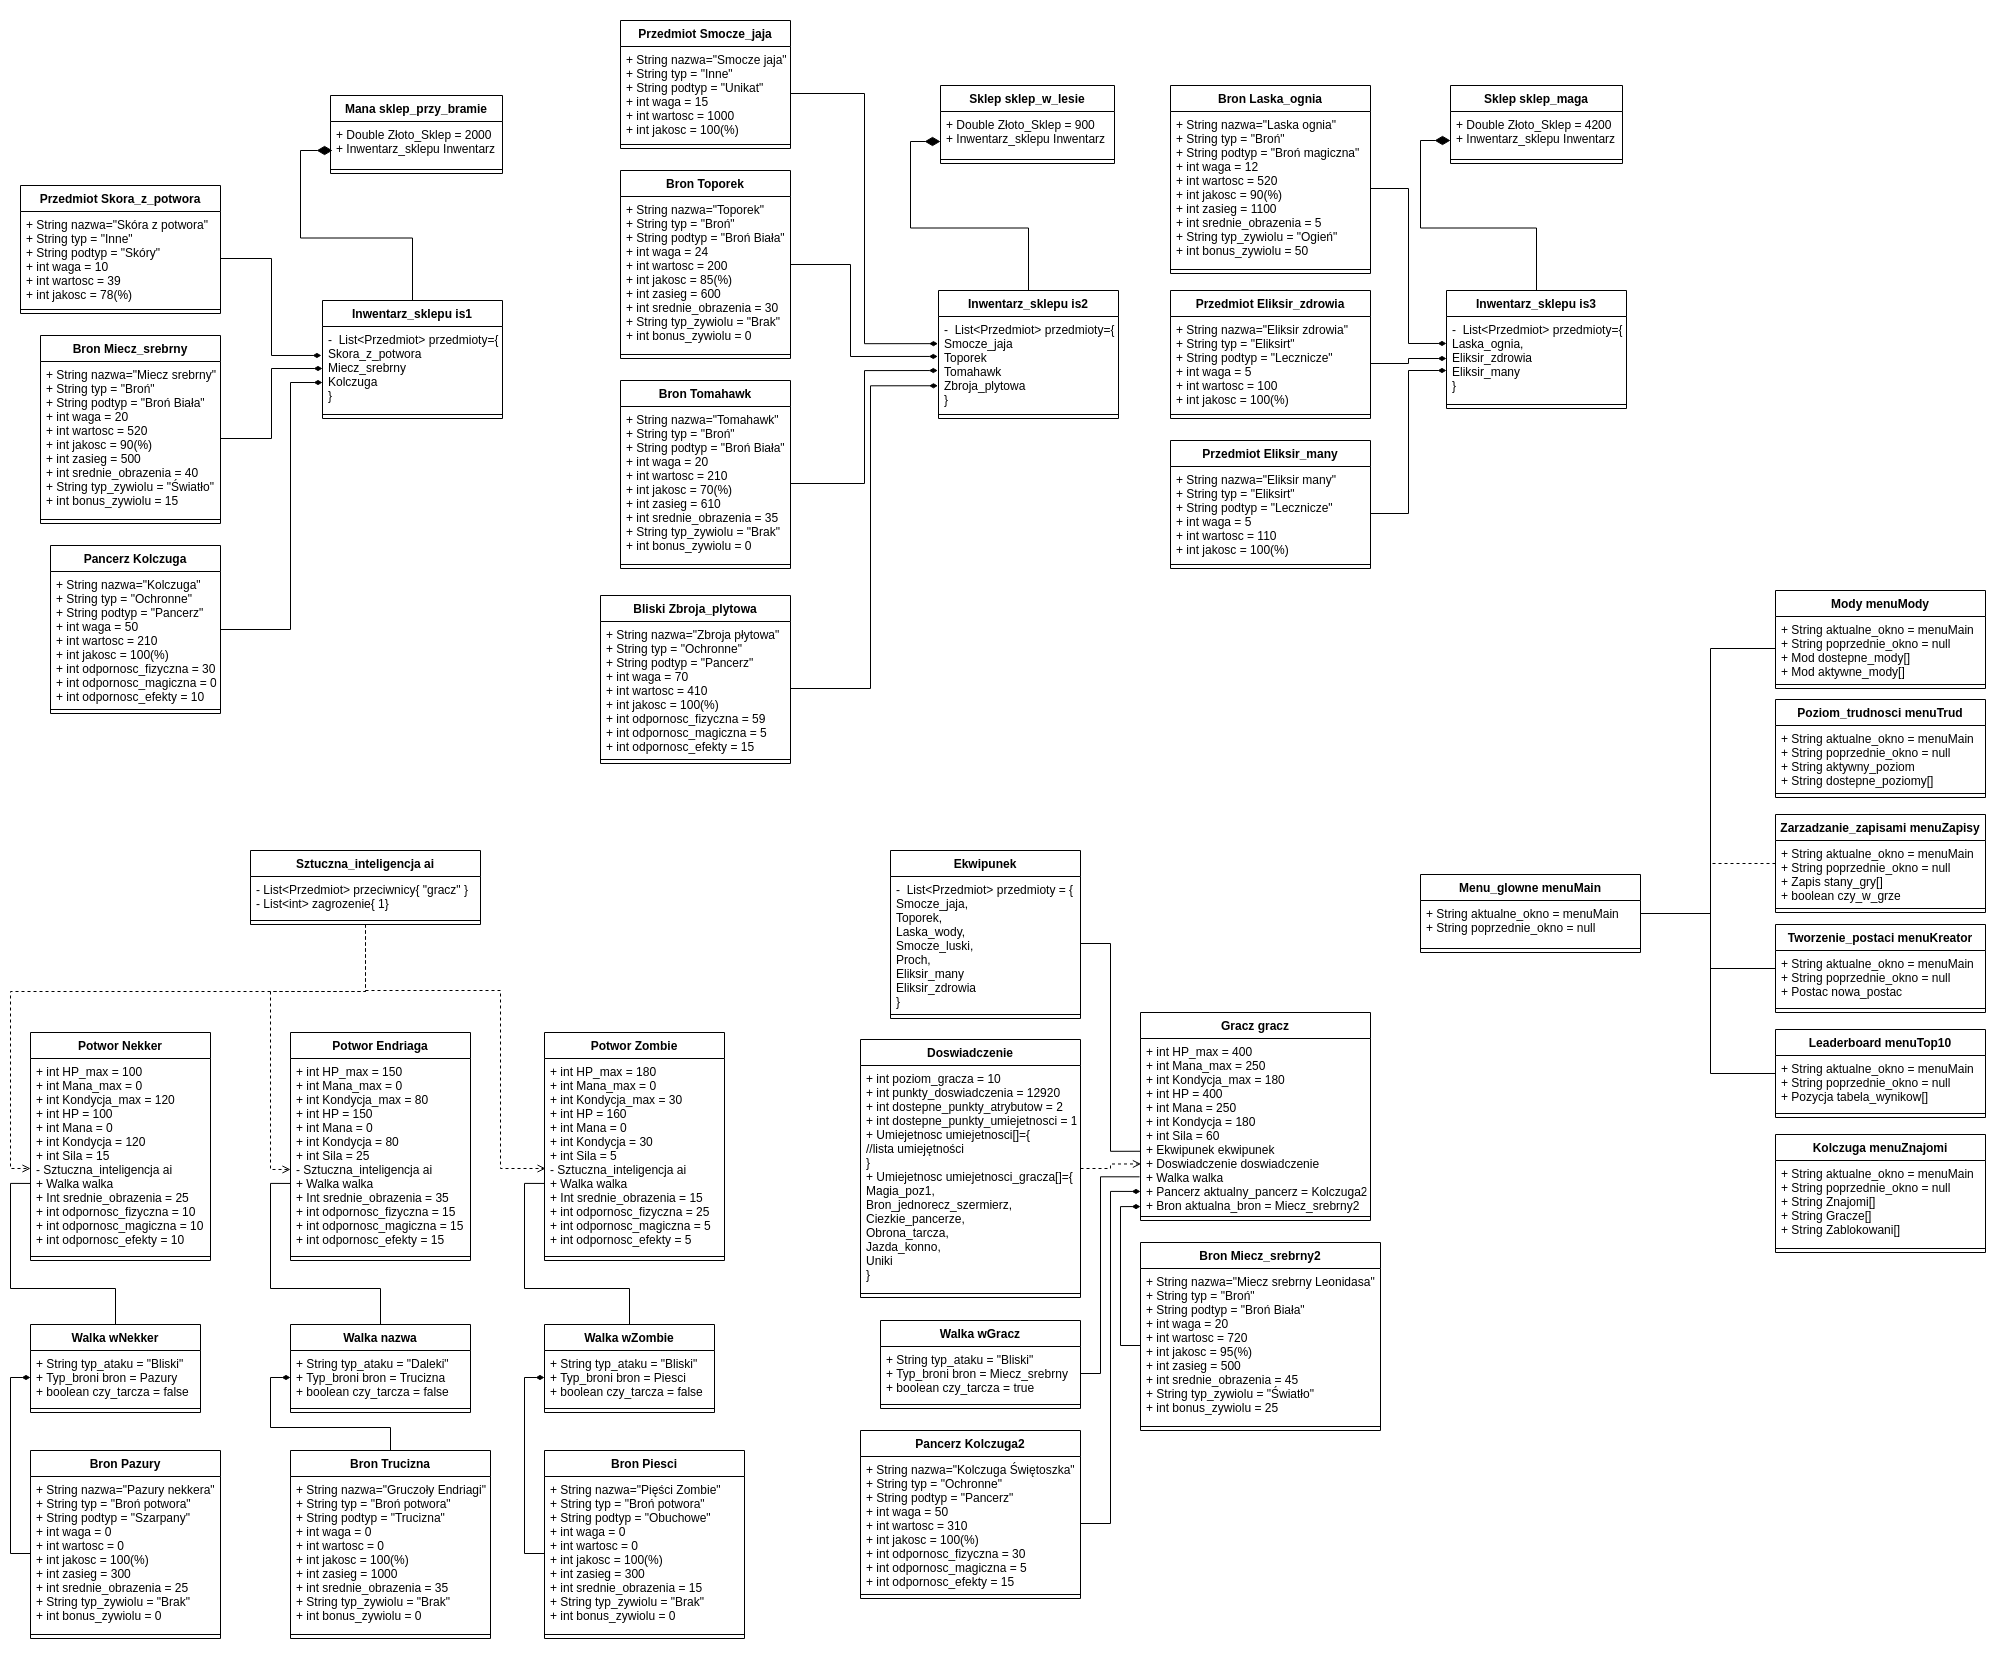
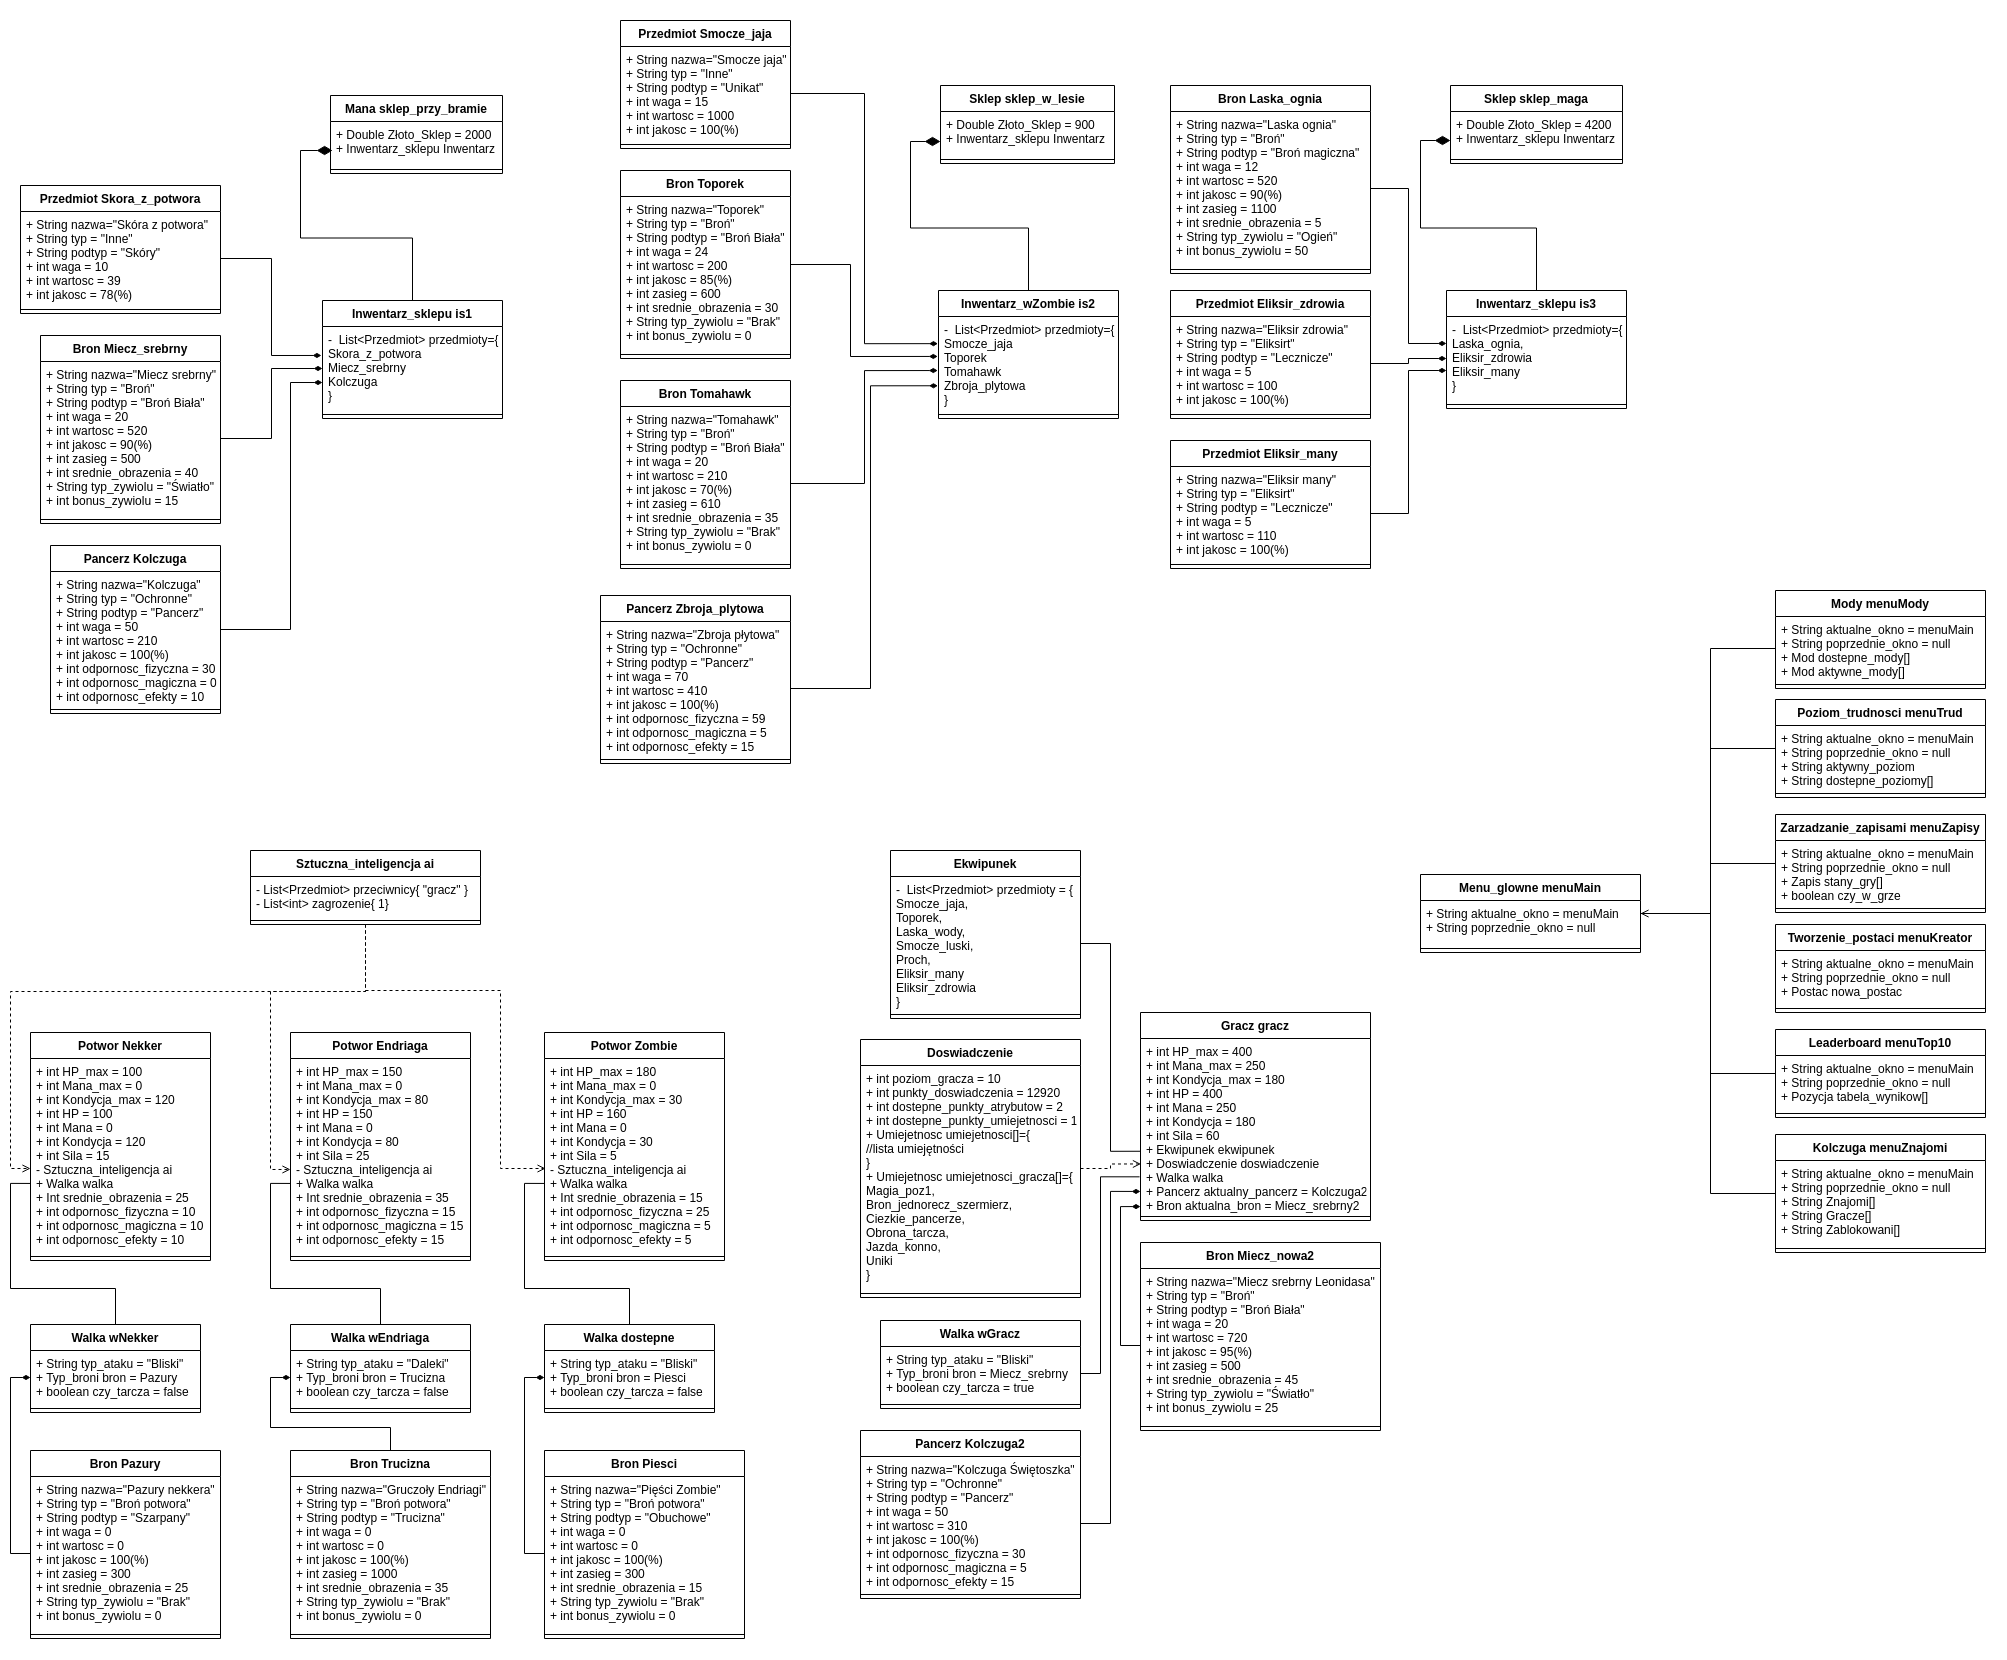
node "Inwentarz_sklepu is2": label "Inwentarz_sklepu is2" -> "Inwentarz_wZombie is2"
node "Bliski Zbroja_plytowa": label "Bliski Zbroja_plytowa" -> "Pancerz Zbroja_plytowa"
edge "Poziom_trudnosci menuTrud" -- "Menu_glowne menuMain": added
edge "Zarzadzanie_zapisami menuZapisy" -- "Menu_glowne menuMain": style dashed -> solid
edge "Menu_glowne menuMain" -- "Tworzenie_postaci menuKreator": removed
edge "Menu_glowne menuMain" -- "Leaderboard menuTop10": arrowhead none -> open
edge "Menu_glowne menuMain" -- "Kolczuga menuZnajomi": added
node "Bron Miecz_srebrny2": label "Bron Miecz_srebrny2" -> "Bron Miecz_nowa2"
node "Walka nazwa": label "Walka nazwa" -> "Walka wEndriaga"
node "Walka wZombie": label "Walka wZombie" -> "Walka dostepne"
